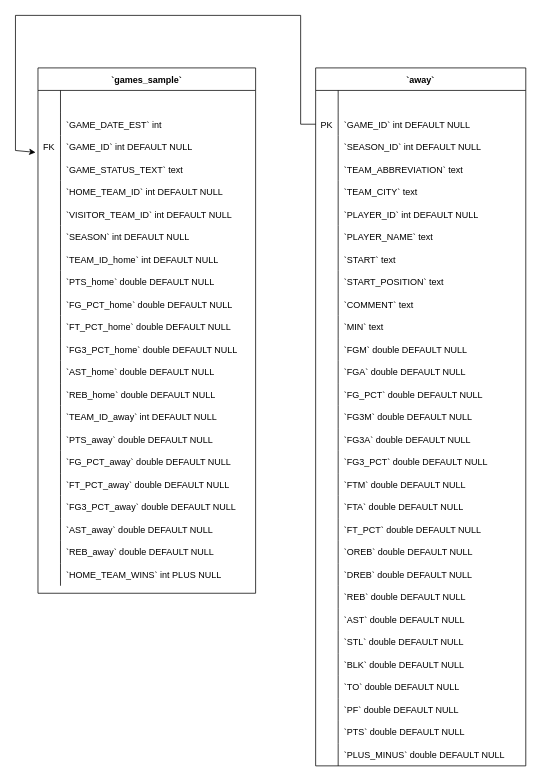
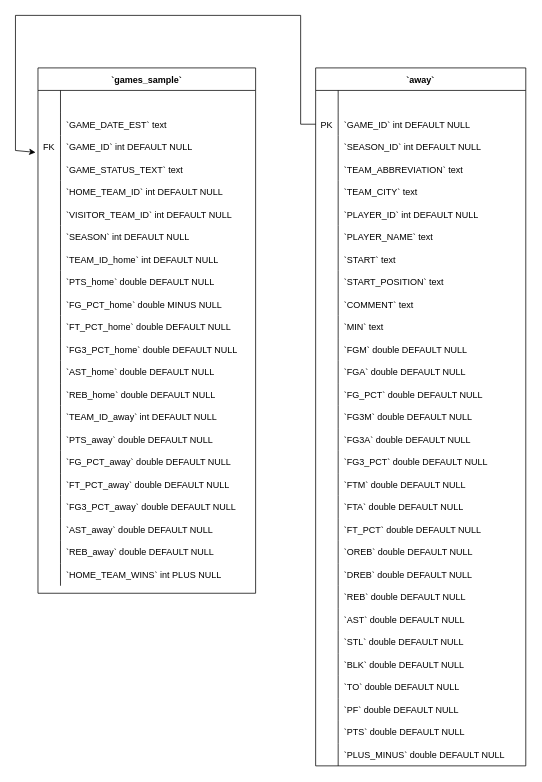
node "`GAME_DATE_EST` int": label "`GAME_DATE_EST` int" -> "`GAME_DATE_EST` text"
node "`FG_PCT_home` double DEFAULT NULL": label "`FG_PCT_home` double DEFAULT NULL" -> "`FG_PCT_home` double MINUS NULL"
